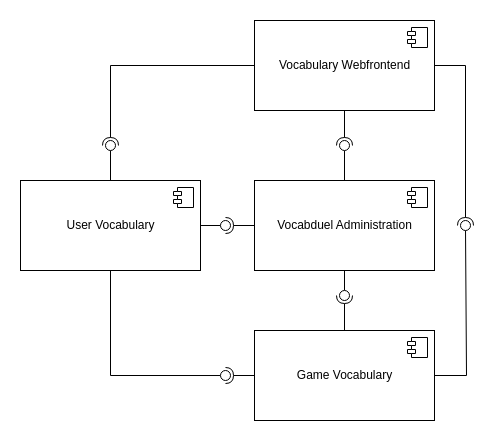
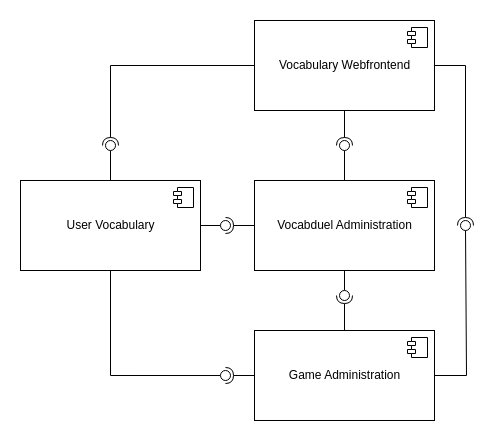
node "Game Vocabulary": label "Game Vocabulary" -> "Game Administration"
